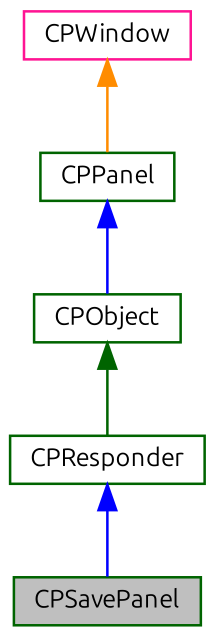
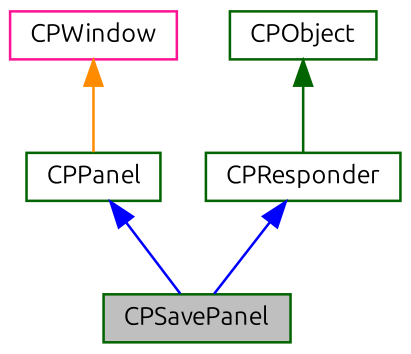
edge "CPObject" -> "CPPanel": now "CPSavePanel" -> "CPPanel"
